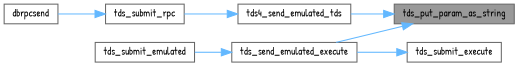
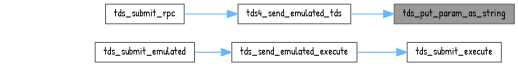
node "dbrpcsend": removed
edge "tds_send_emulated_execute" -> "tds_put_param_as_string": removed
